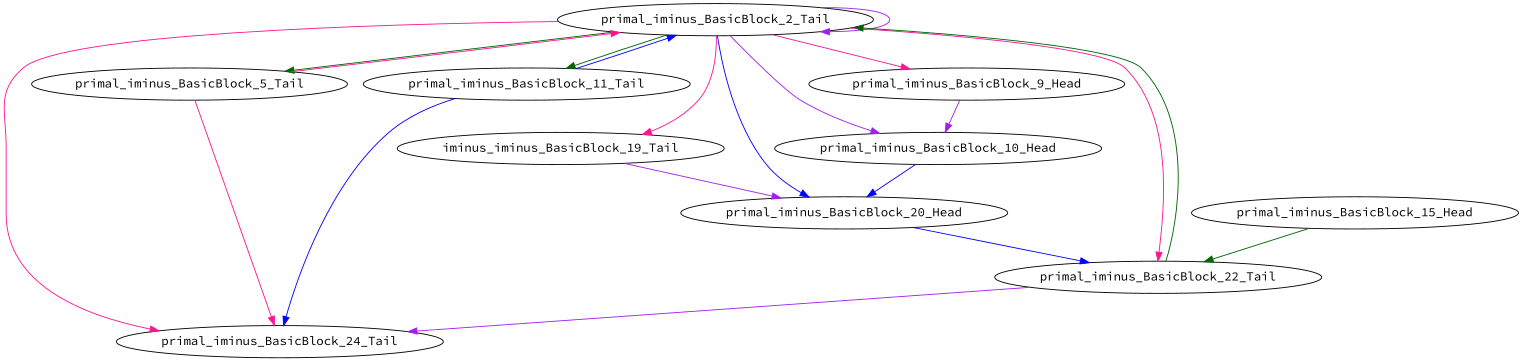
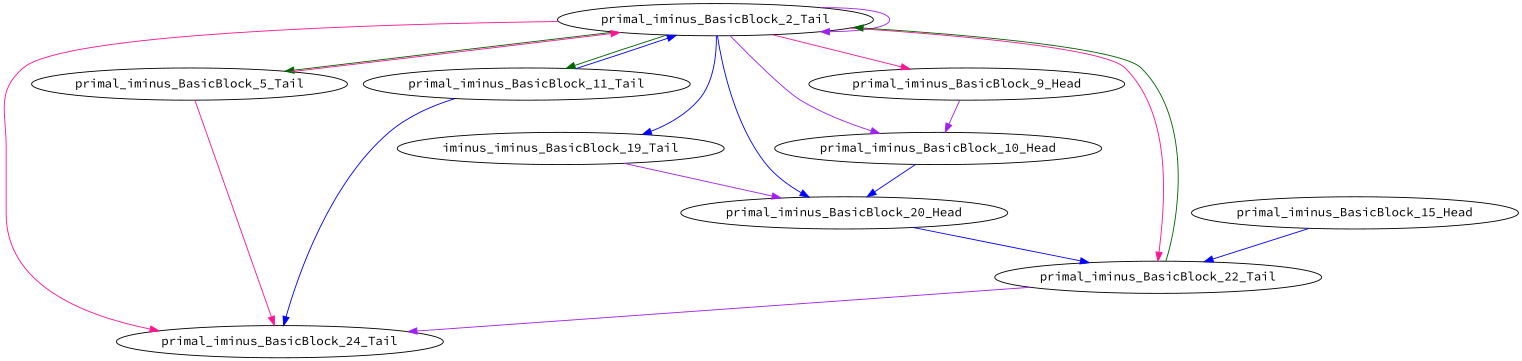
edge "primal_iminus_BasicBlock_2_Tail" -> "iminus_iminus_BasicBlock_19_Tail": color deeppink -> blue
edge "primal_iminus_BasicBlock_15_Head" -> "primal_iminus_BasicBlock_22_Tail": color darkgreen -> blue
